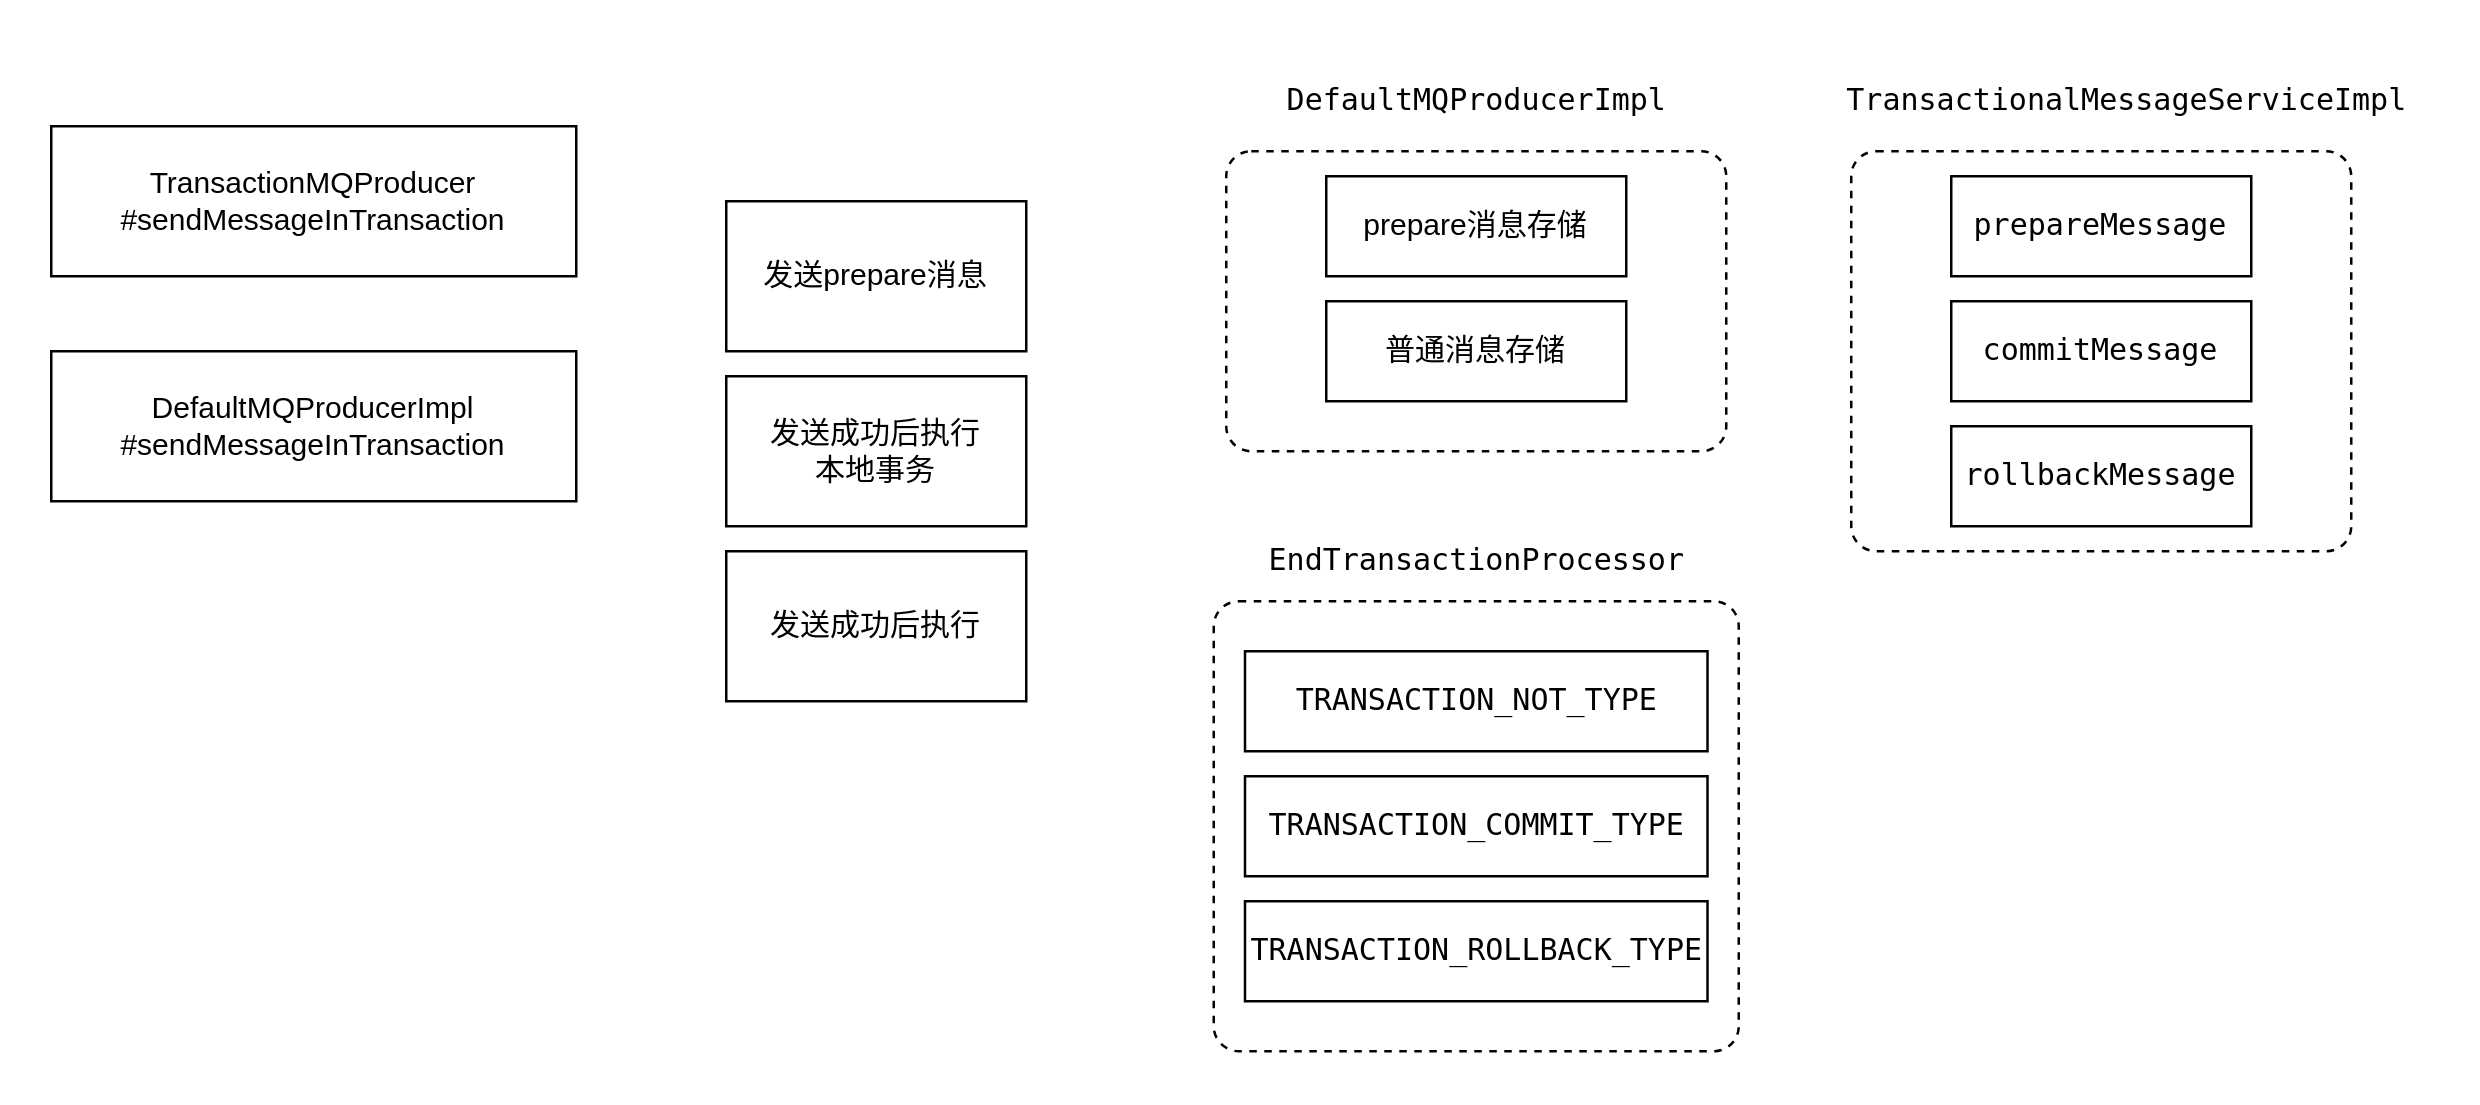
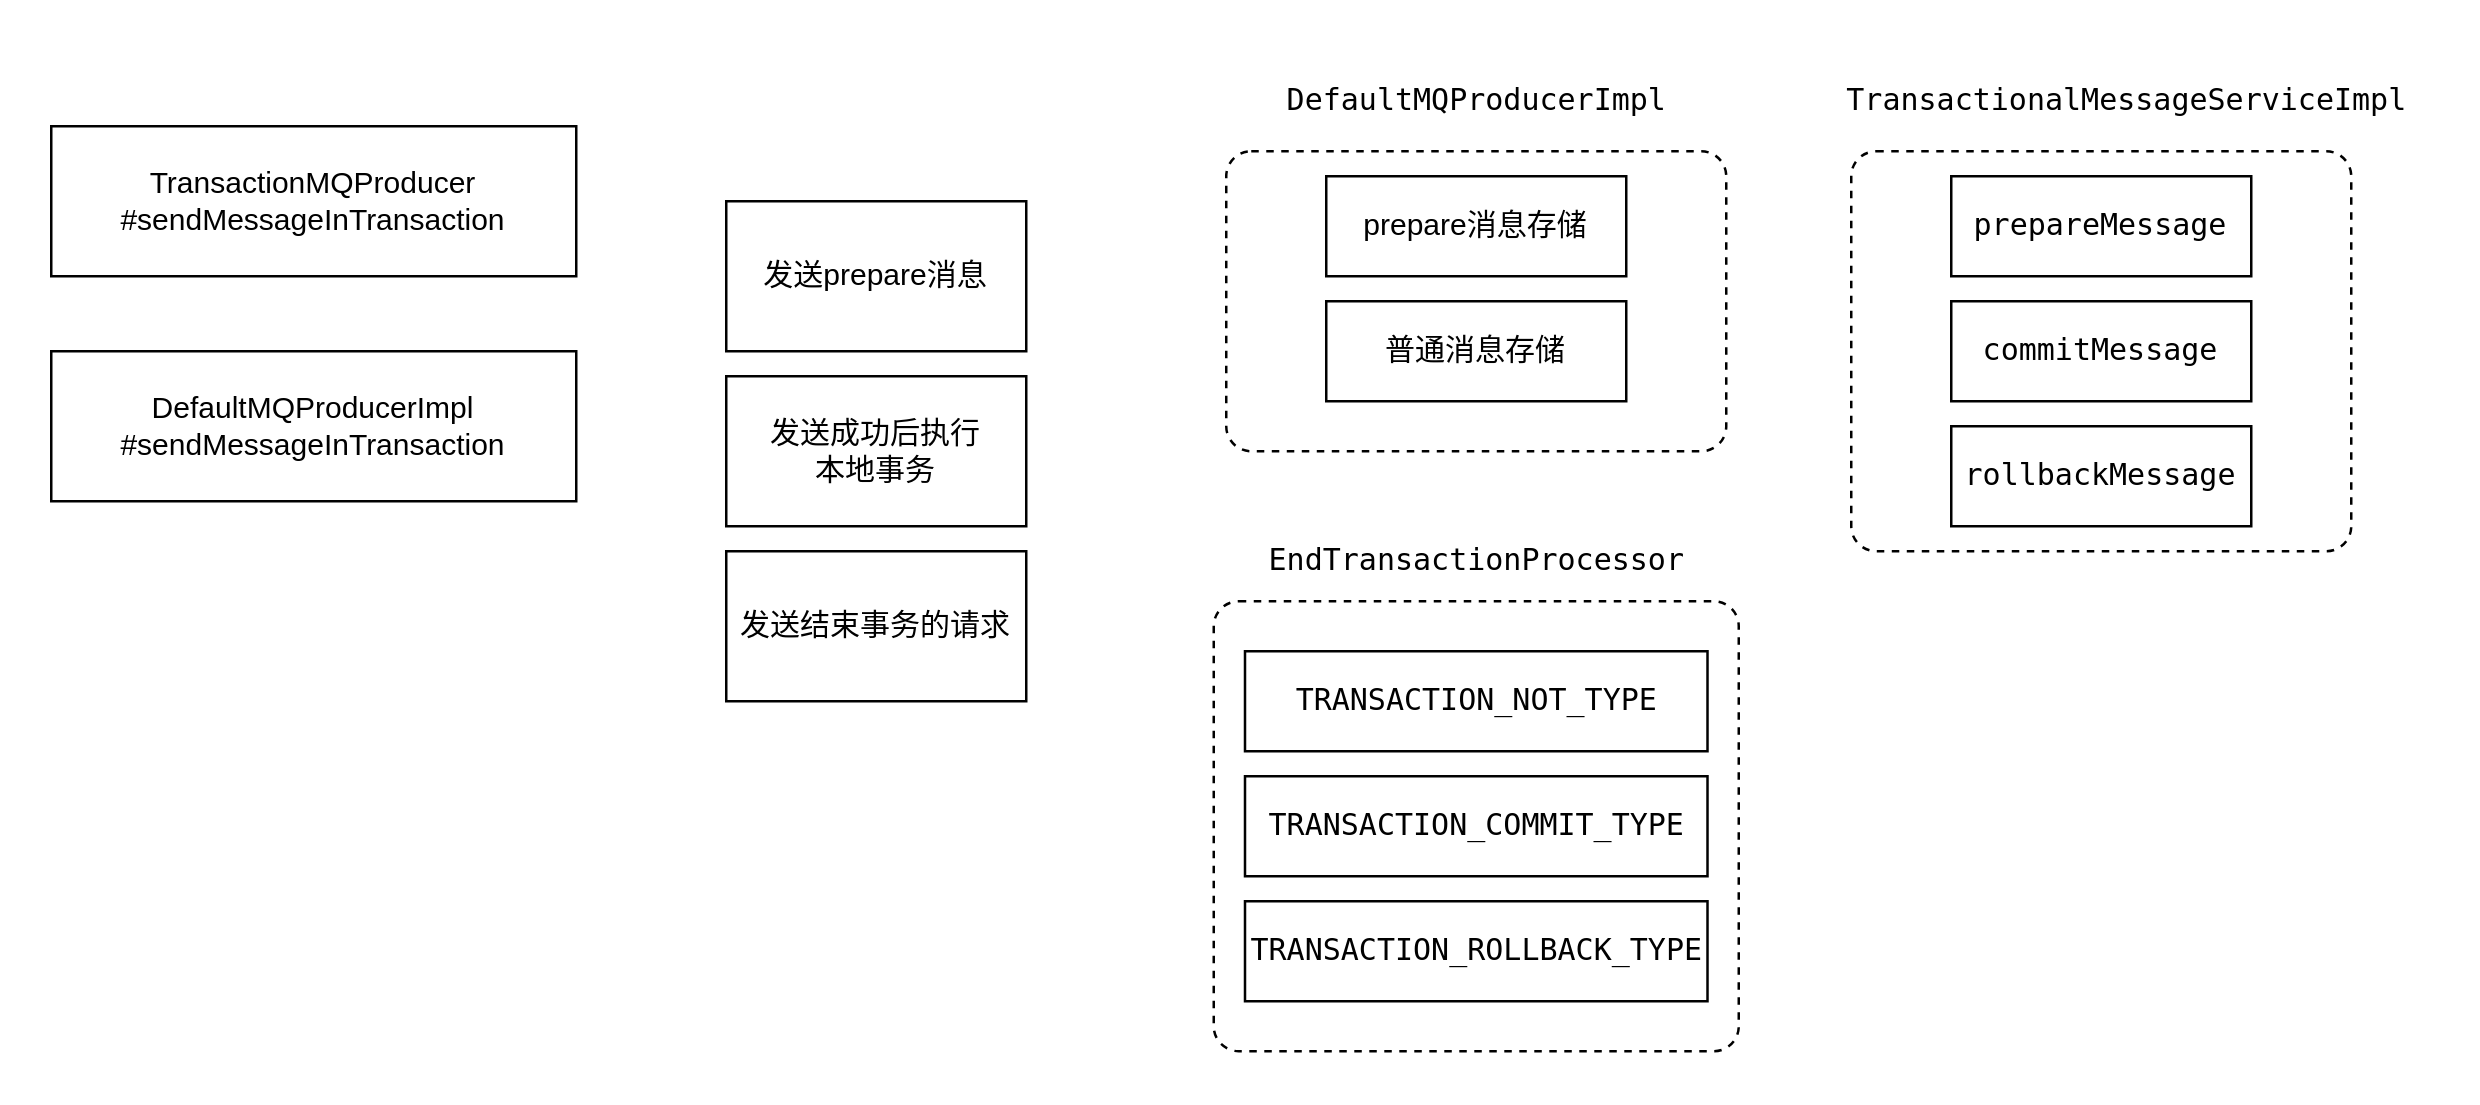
node "发送成功后执行": label "发送成功后执行" -> "发送结束事务的请求"
